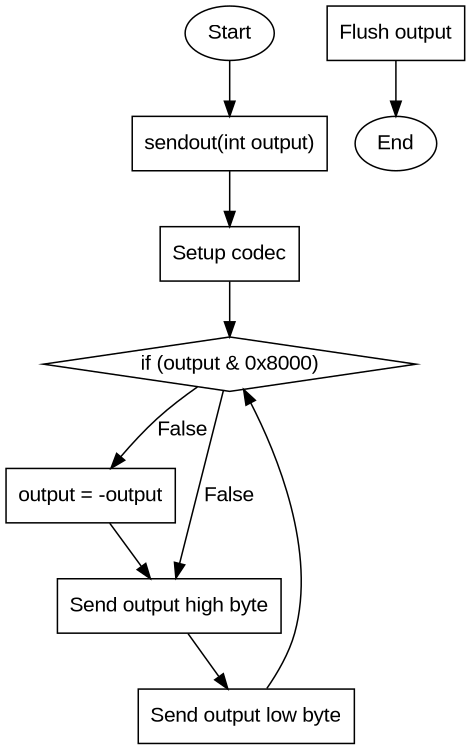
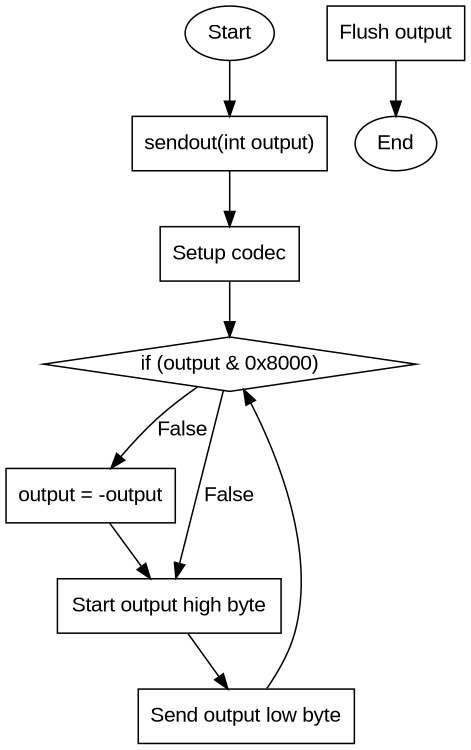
node "Send output high byte": label "Send output high byte" -> "Start output high byte"
